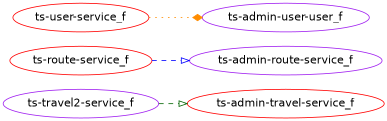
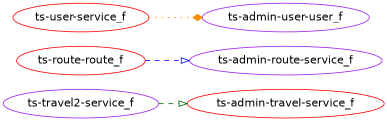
node "ts-route-service_f": label "ts-route-service_f" -> "ts-route-route_f"
